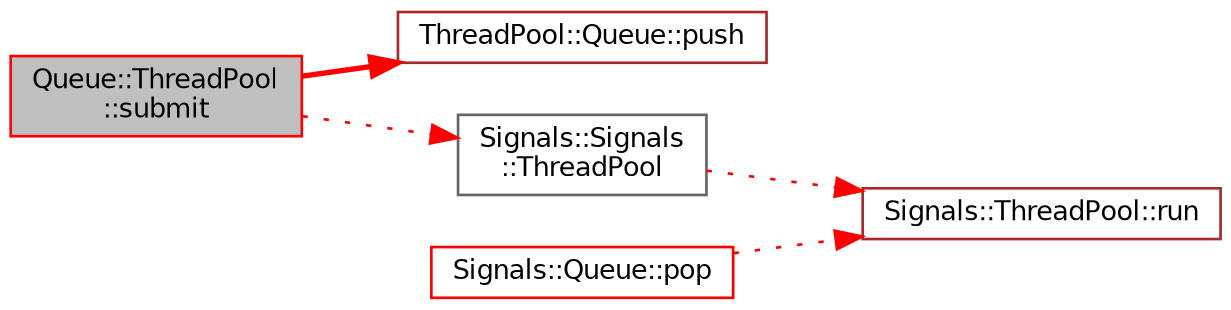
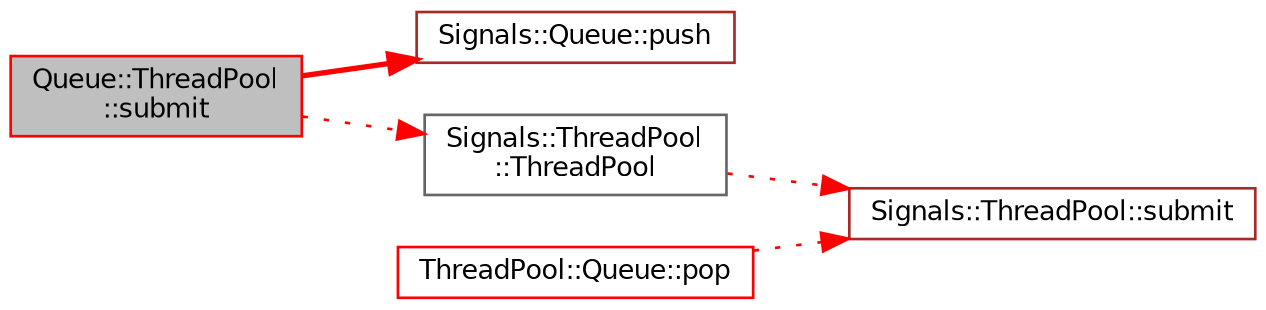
node "ThreadPool::Queue::push": label "ThreadPool::Queue::push" -> "Signals::Queue::push"
node "Signals::Signals ::ThreadPool": label "Signals::Signals ::ThreadPool" -> "Signals::ThreadPool ::ThreadPool"
node "Signals::ThreadPool::run": label "Signals::ThreadPool::run" -> "Signals::ThreadPool::submit"
node "Signals::Queue::pop": label "Signals::Queue::pop" -> "ThreadPool::Queue::pop"
